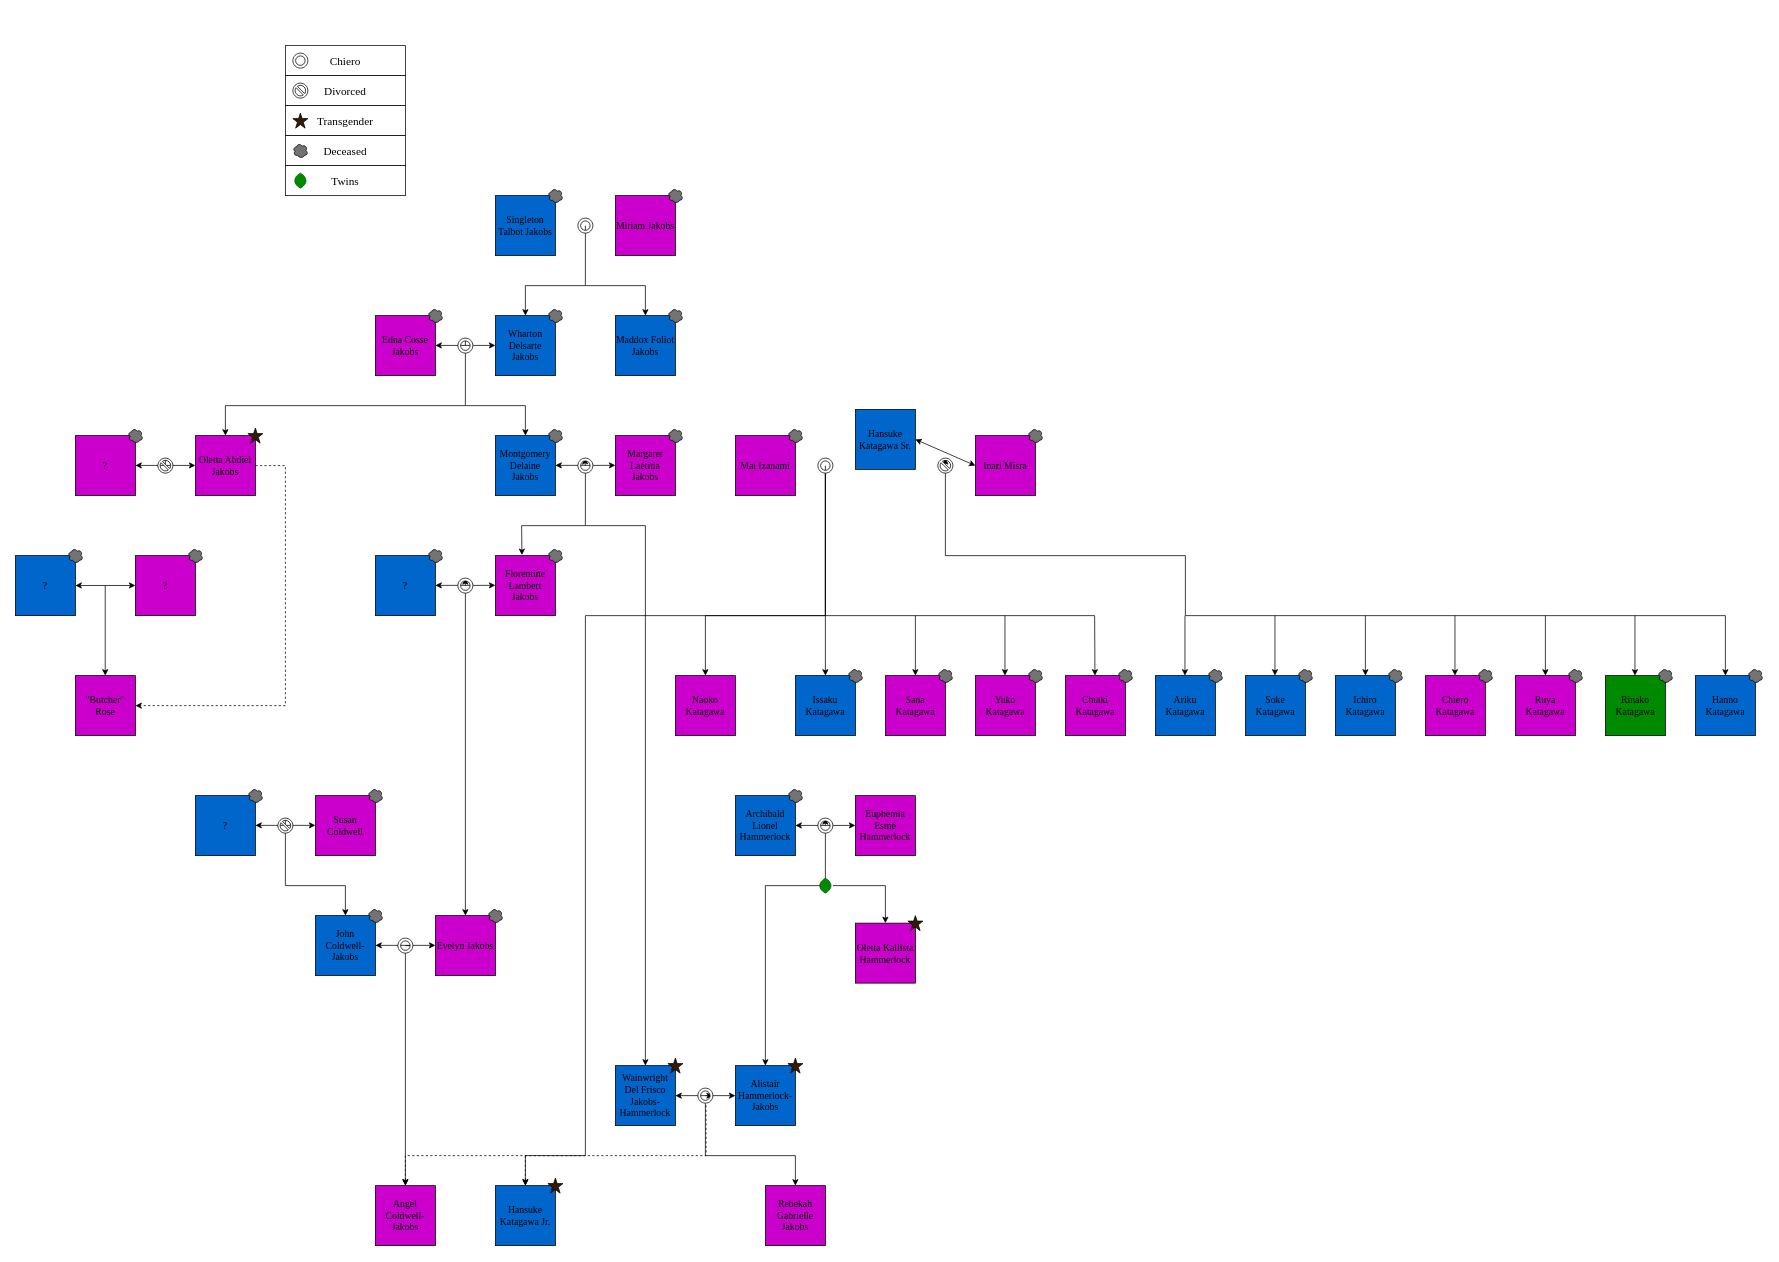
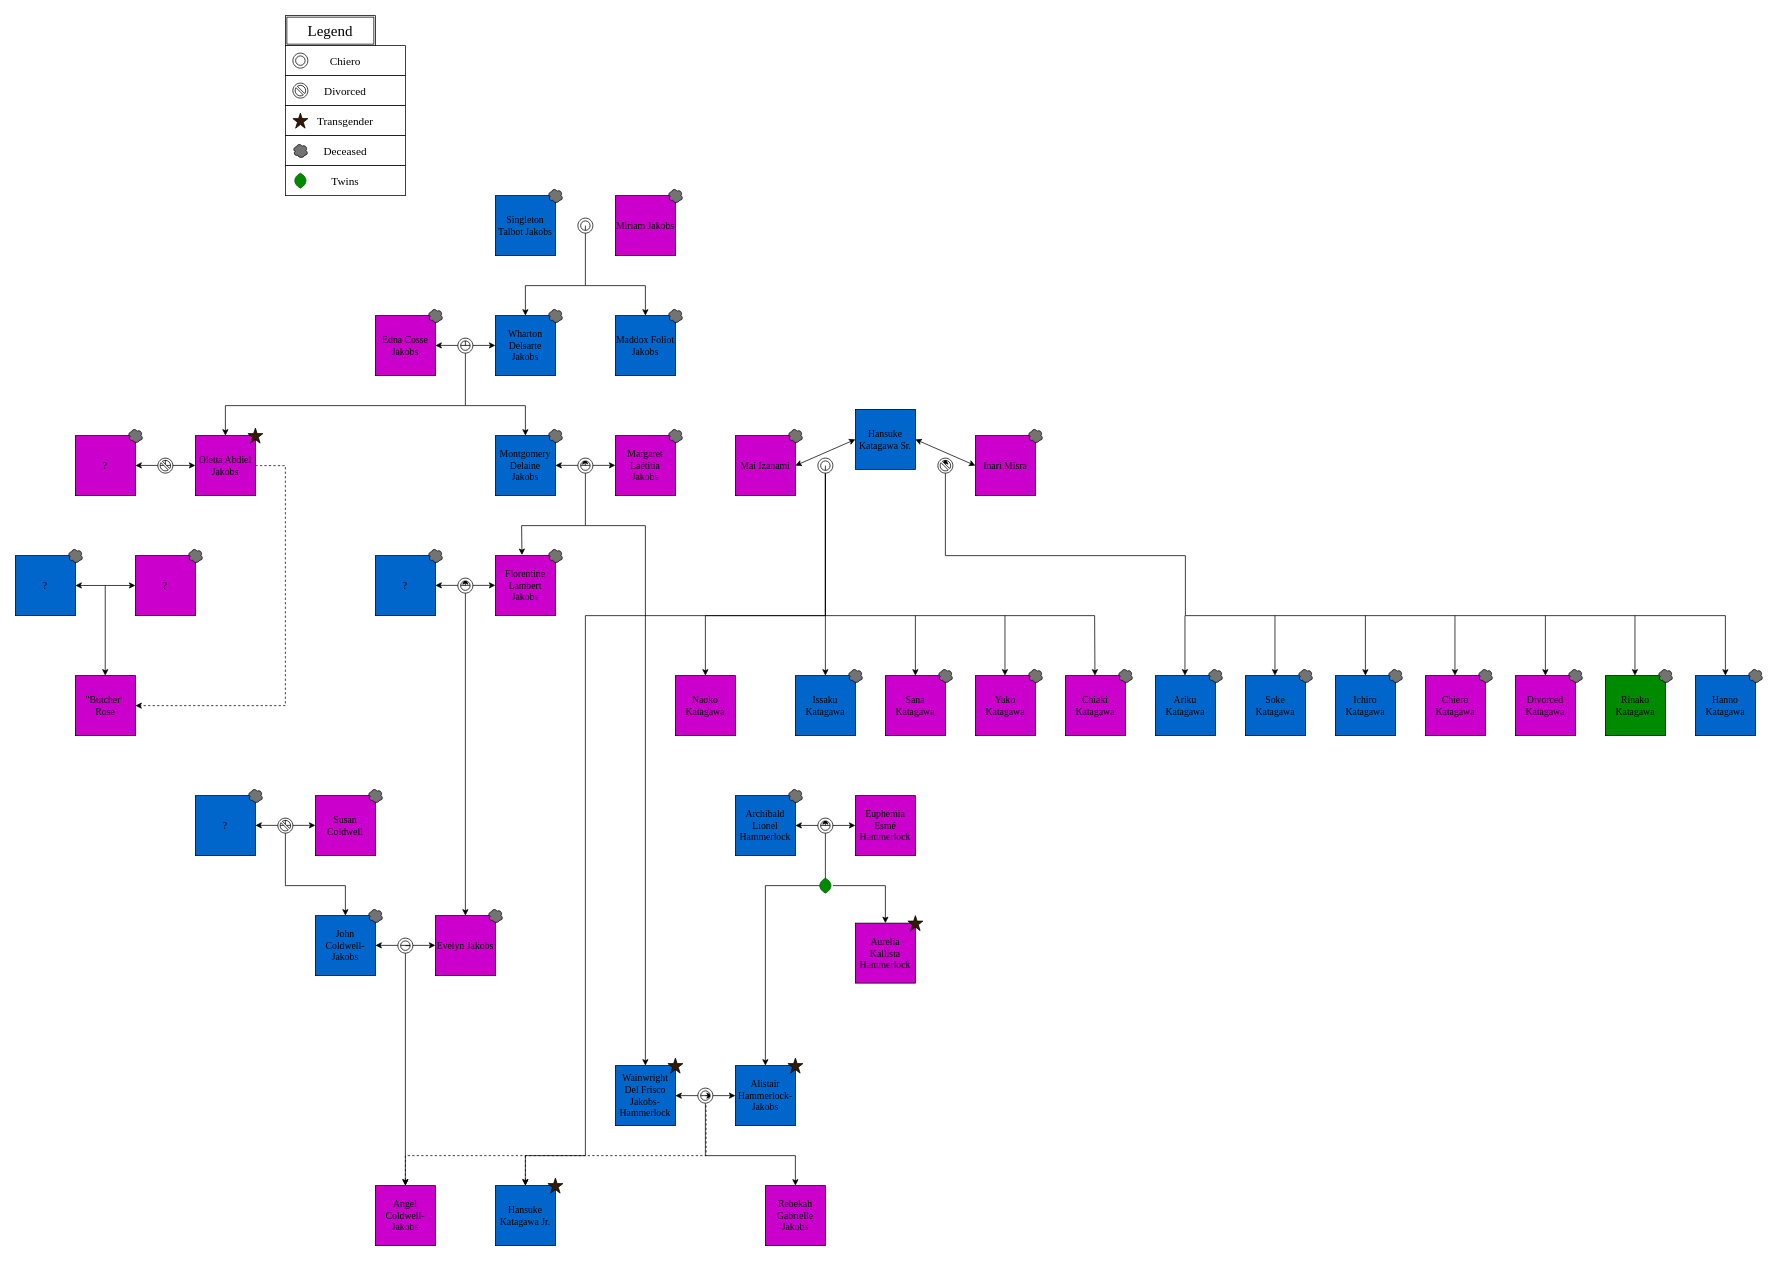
node "Legend": added
edge "Hansuke Katagawa Sr." -- "Mai Izanami": added
node "Ruya Katagawa": label "Ruya Katagawa" -> "Divorced Katagawa"
node "Oletta Kallista Hammerlock": label "Oletta Kallista Hammerlock" -> "Aurelia Kallista Hammerlock"
